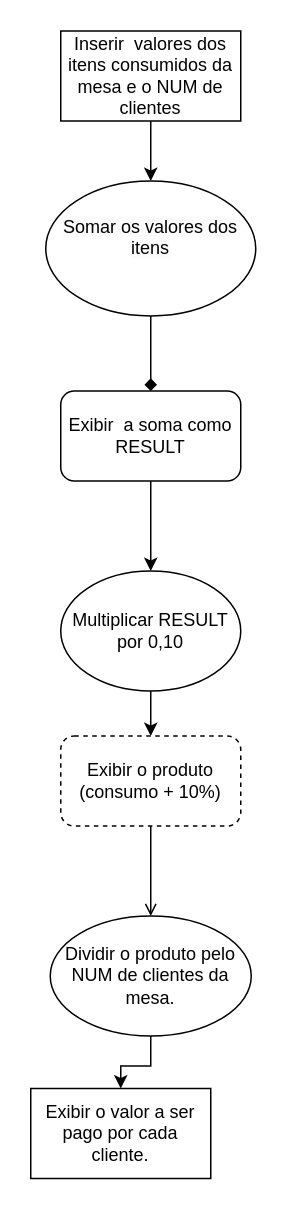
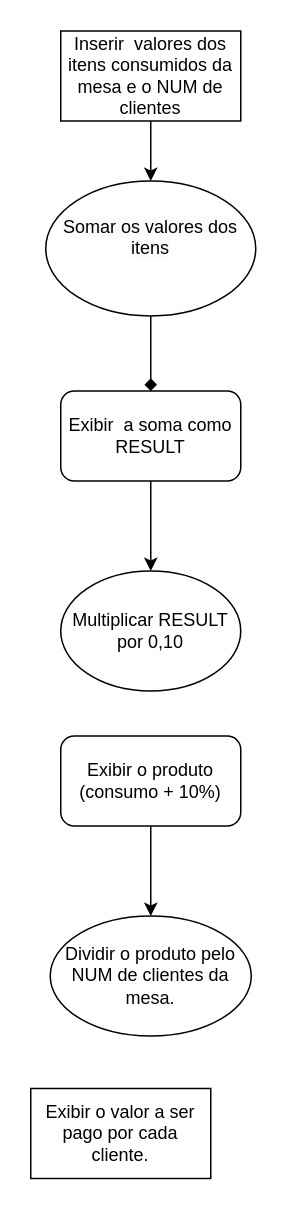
edge "Multiplicar RESULT por 0,10" -> "Exibir o produto (consumo + 10%)": removed
node "Exibir o produto (consumo + 10%)": style dashed -> solid
edge "Exibir o produto (consumo + 10%)" -> "Dividir o produto pelo NUM de clientes da mesa.": arrowhead open -> classic
edge "Dividir o produto pelo NUM de clientes da mesa." -> "Exibir o valor a ser pago por cada cliente.": removed
